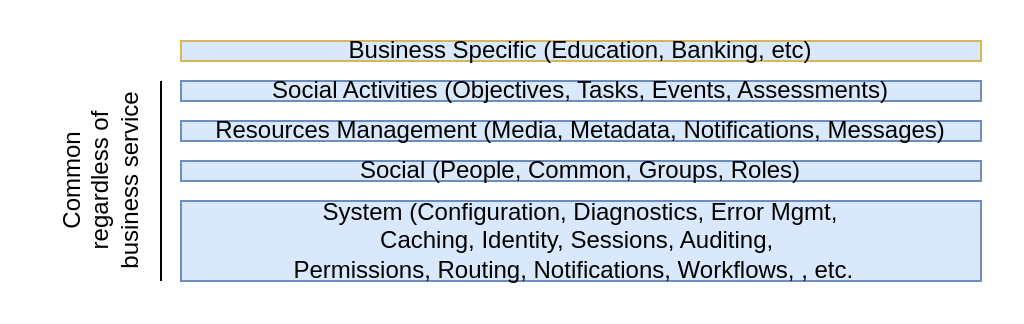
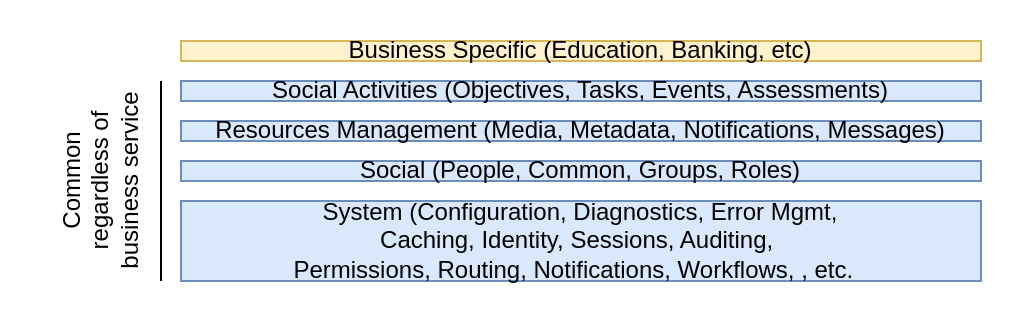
node "Business Specific (Education, Banking, etc)": fillcolor #dae8fc -> #fff2cc
